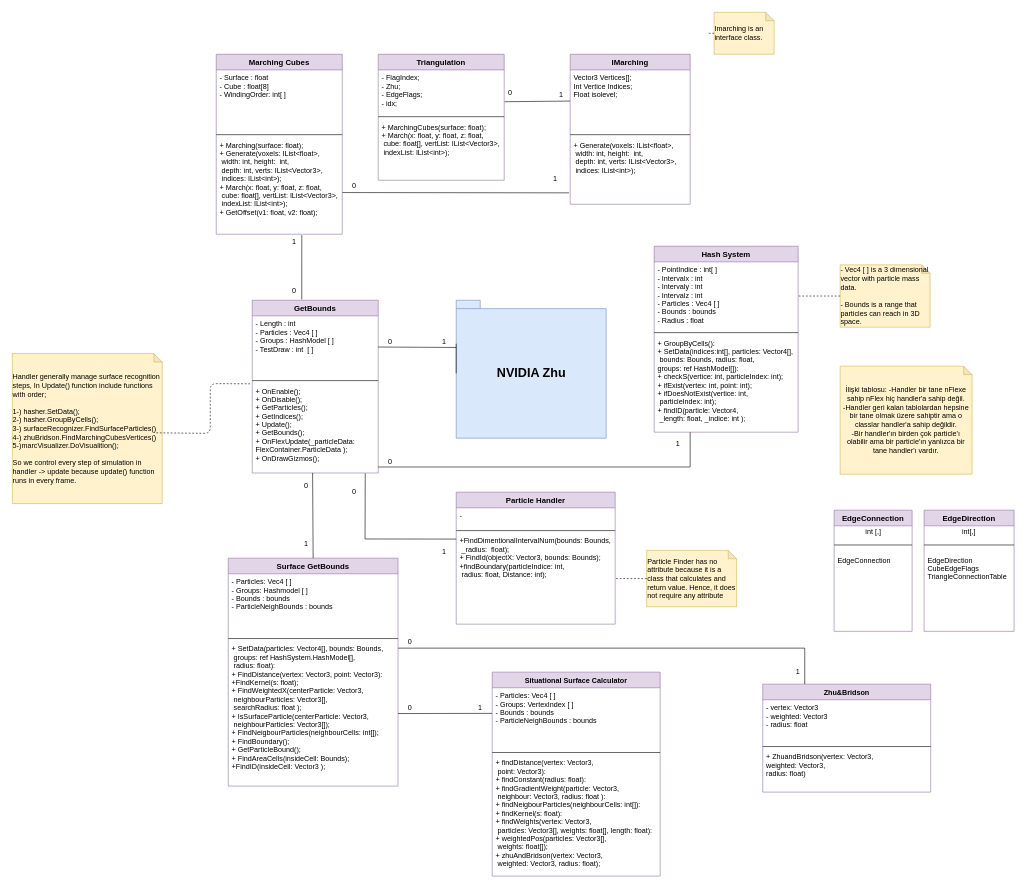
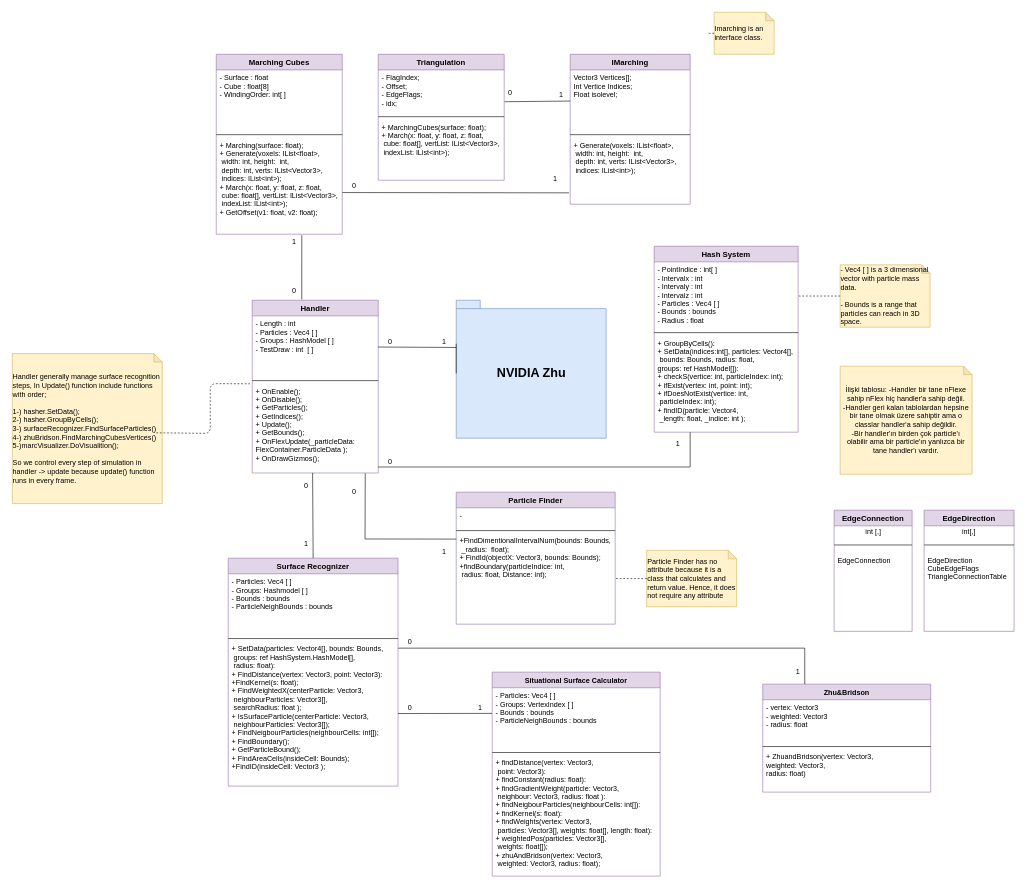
node "- FlagIndex; - Zhu; - EdgeFlags; - idx;": label "- FlagIndex; - Zhu; - EdgeFlags; - idx;" -> "- FlagIndex; - Offset; - EdgeFlags; - idx;"
node "GetBounds": label "GetBounds" -> "Handler"
node "Particle Handler": label "Particle Handler" -> "Particle Finder"
node "Surface GetBounds": label "Surface GetBounds" -> "Surface Recognizer"
